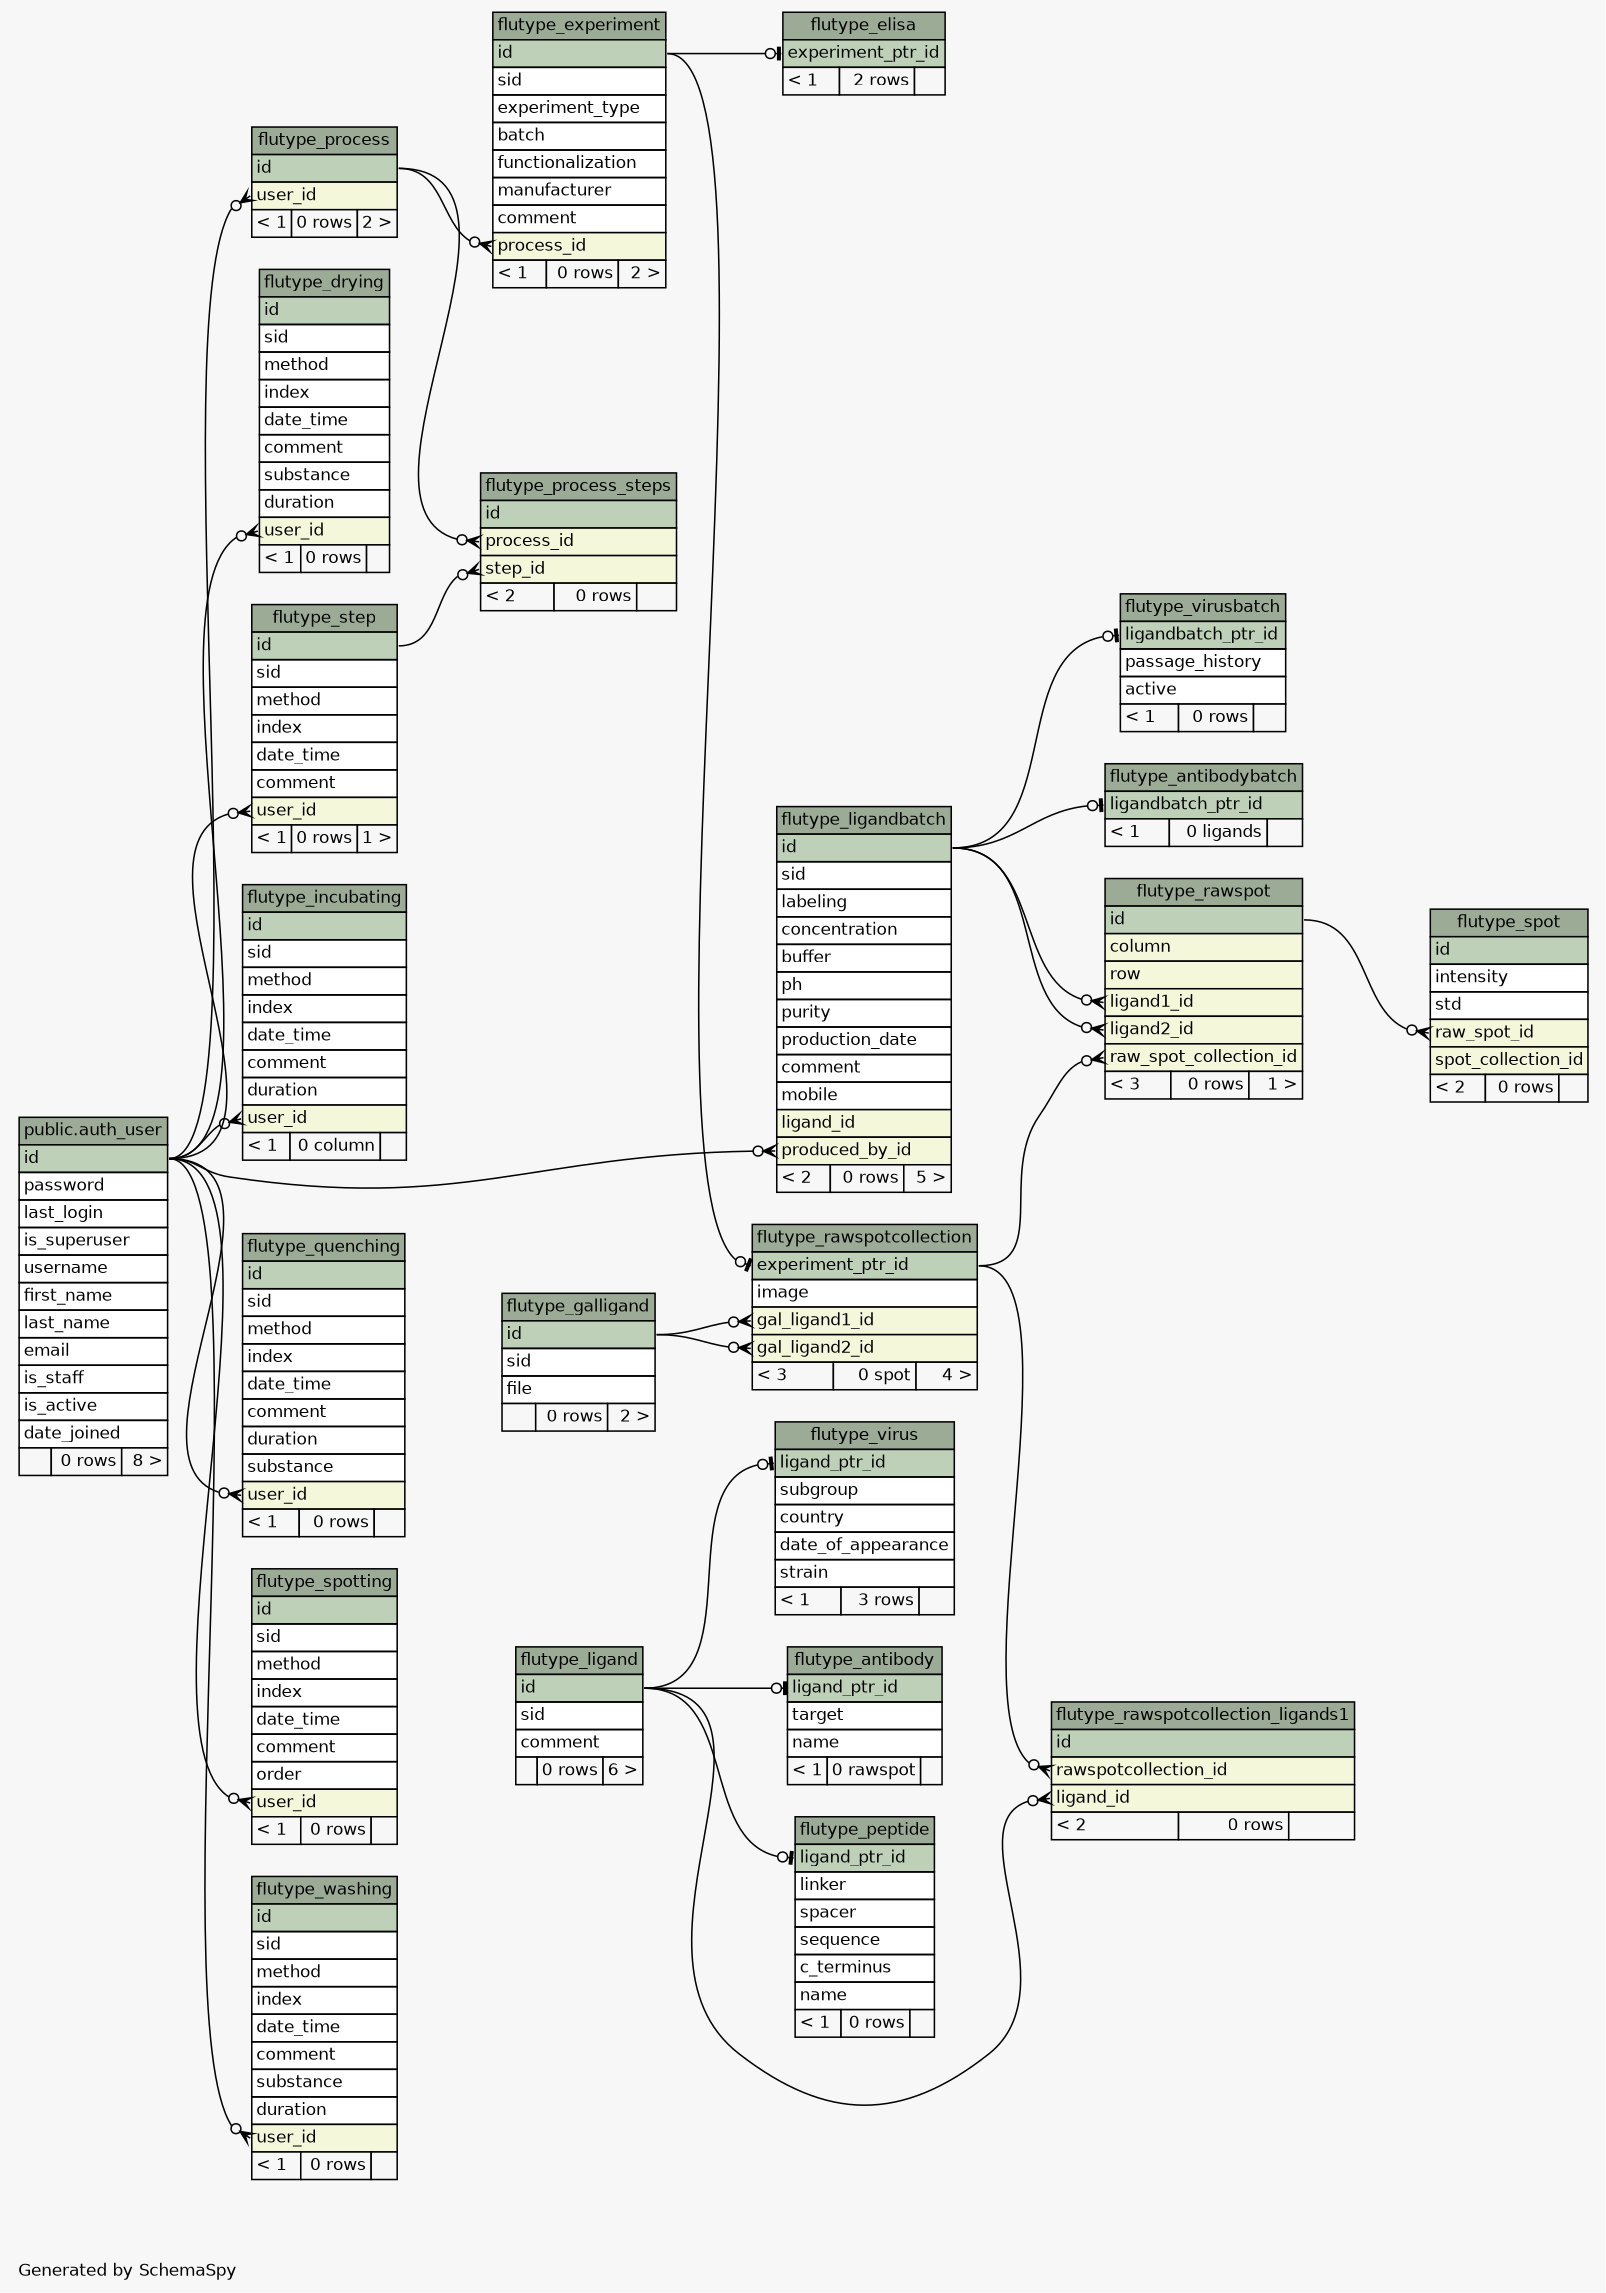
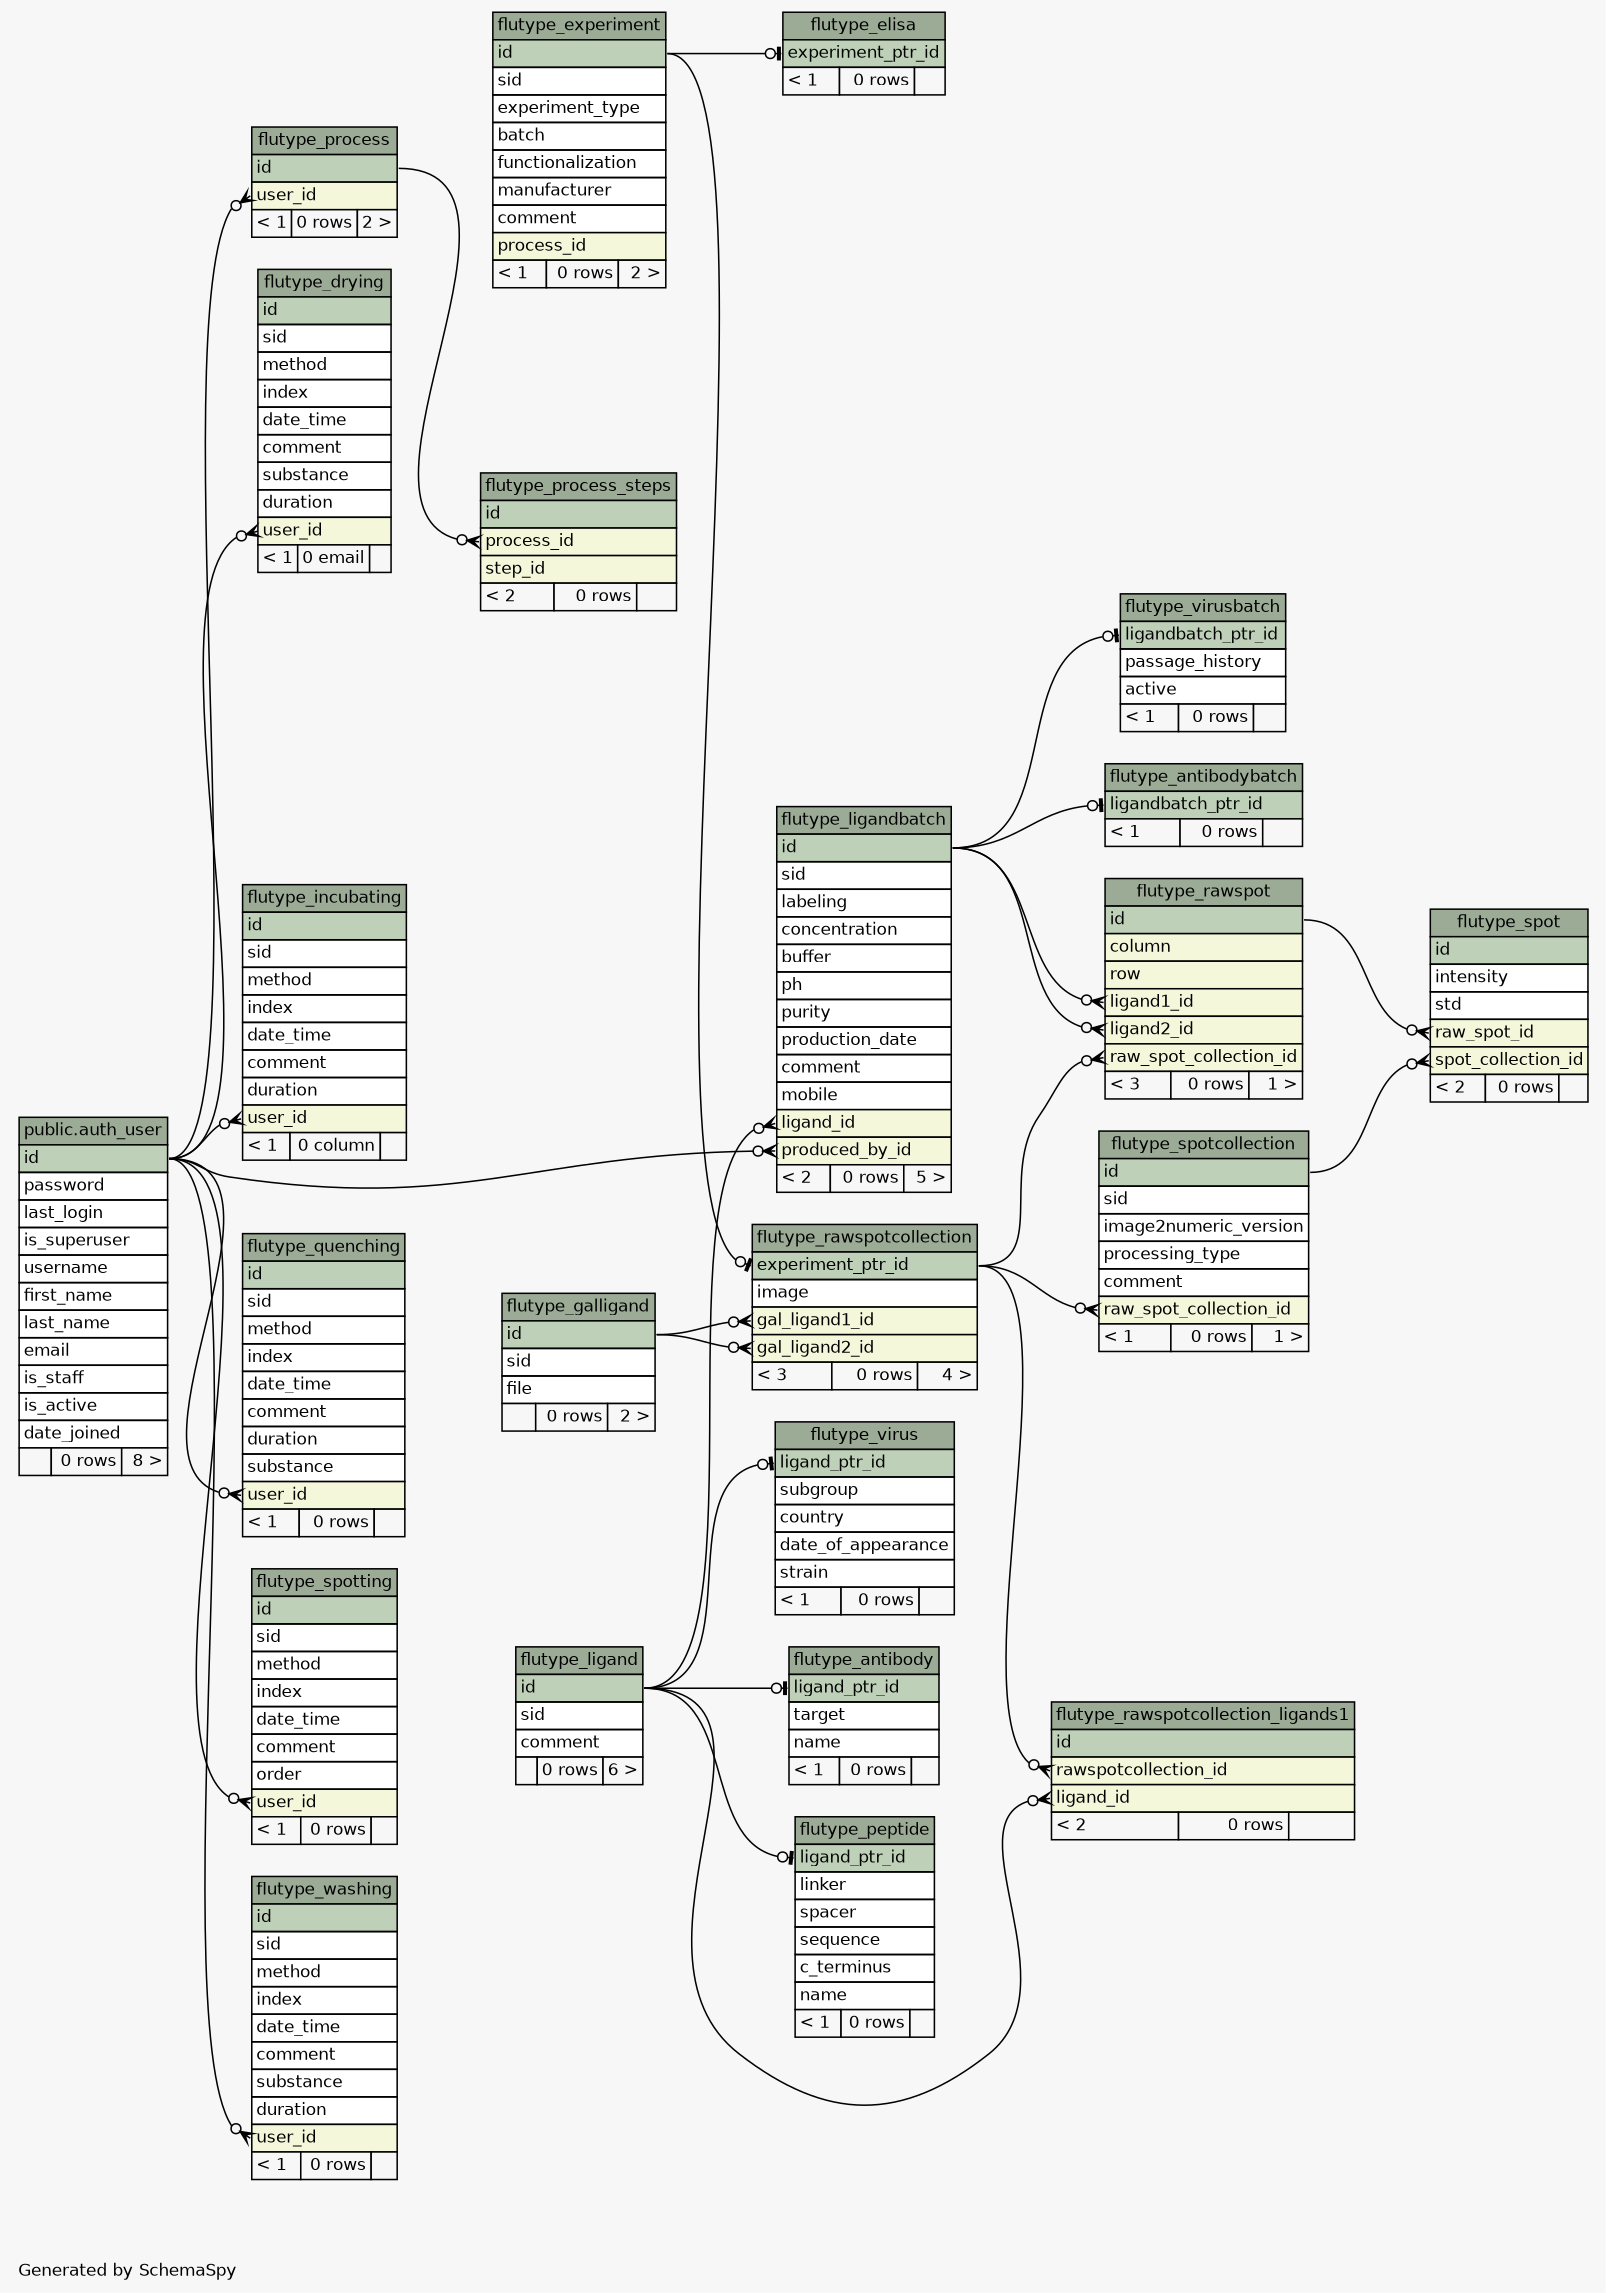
node "flutype_elisa": text "2 rows" -> "0 rows"
edge "flutype_process" -> "flutype_experiment": removed
node "flutype_drying": text "0 rows" -> "0 email"
node "flutype_step": removed
node "flutype_antibodybatch": text "0 ligands" -> "0 rows"
node "flutype_spotcollection": added
node "flutype_rawspotcollection": text "0 spot" -> "0 rows"
edge "flutype_ligand" -> "flutype_ligandbatch": added
node "flutype_virus": text "3 rows" -> "0 rows"
node "flutype_antibody": text "0 rawspot" -> "0 rows"
